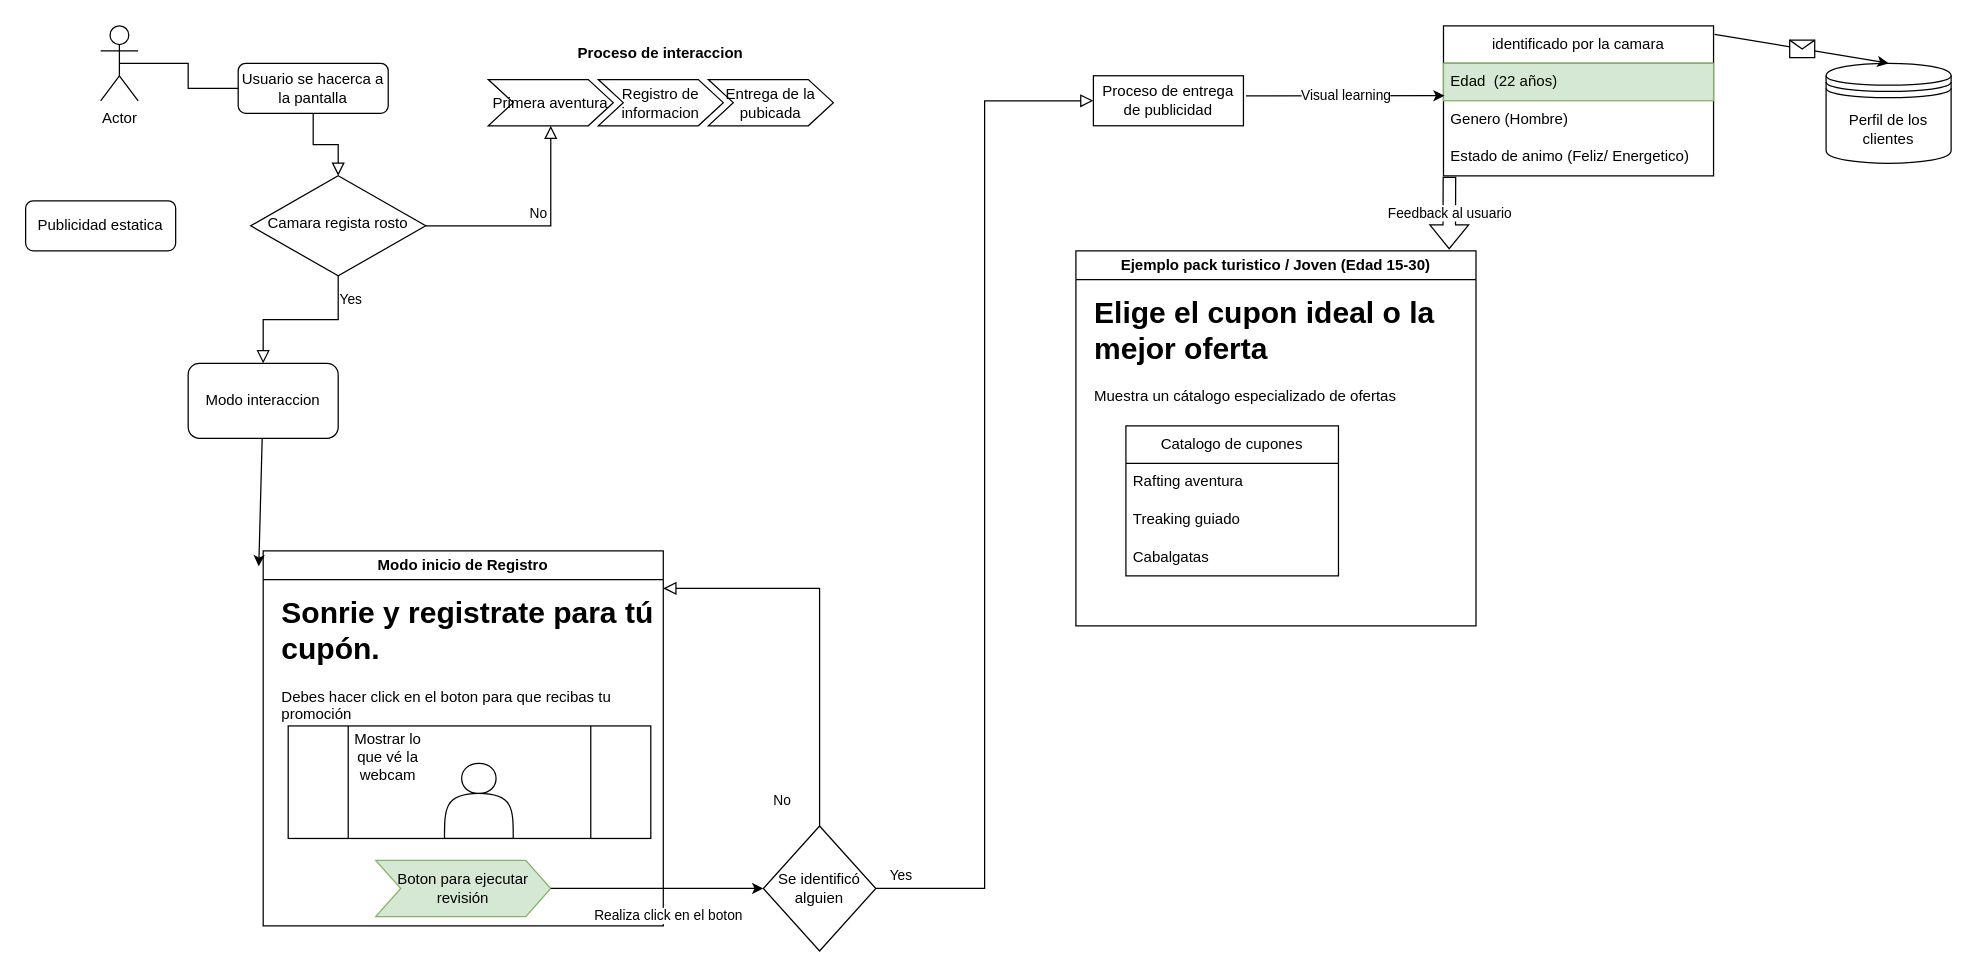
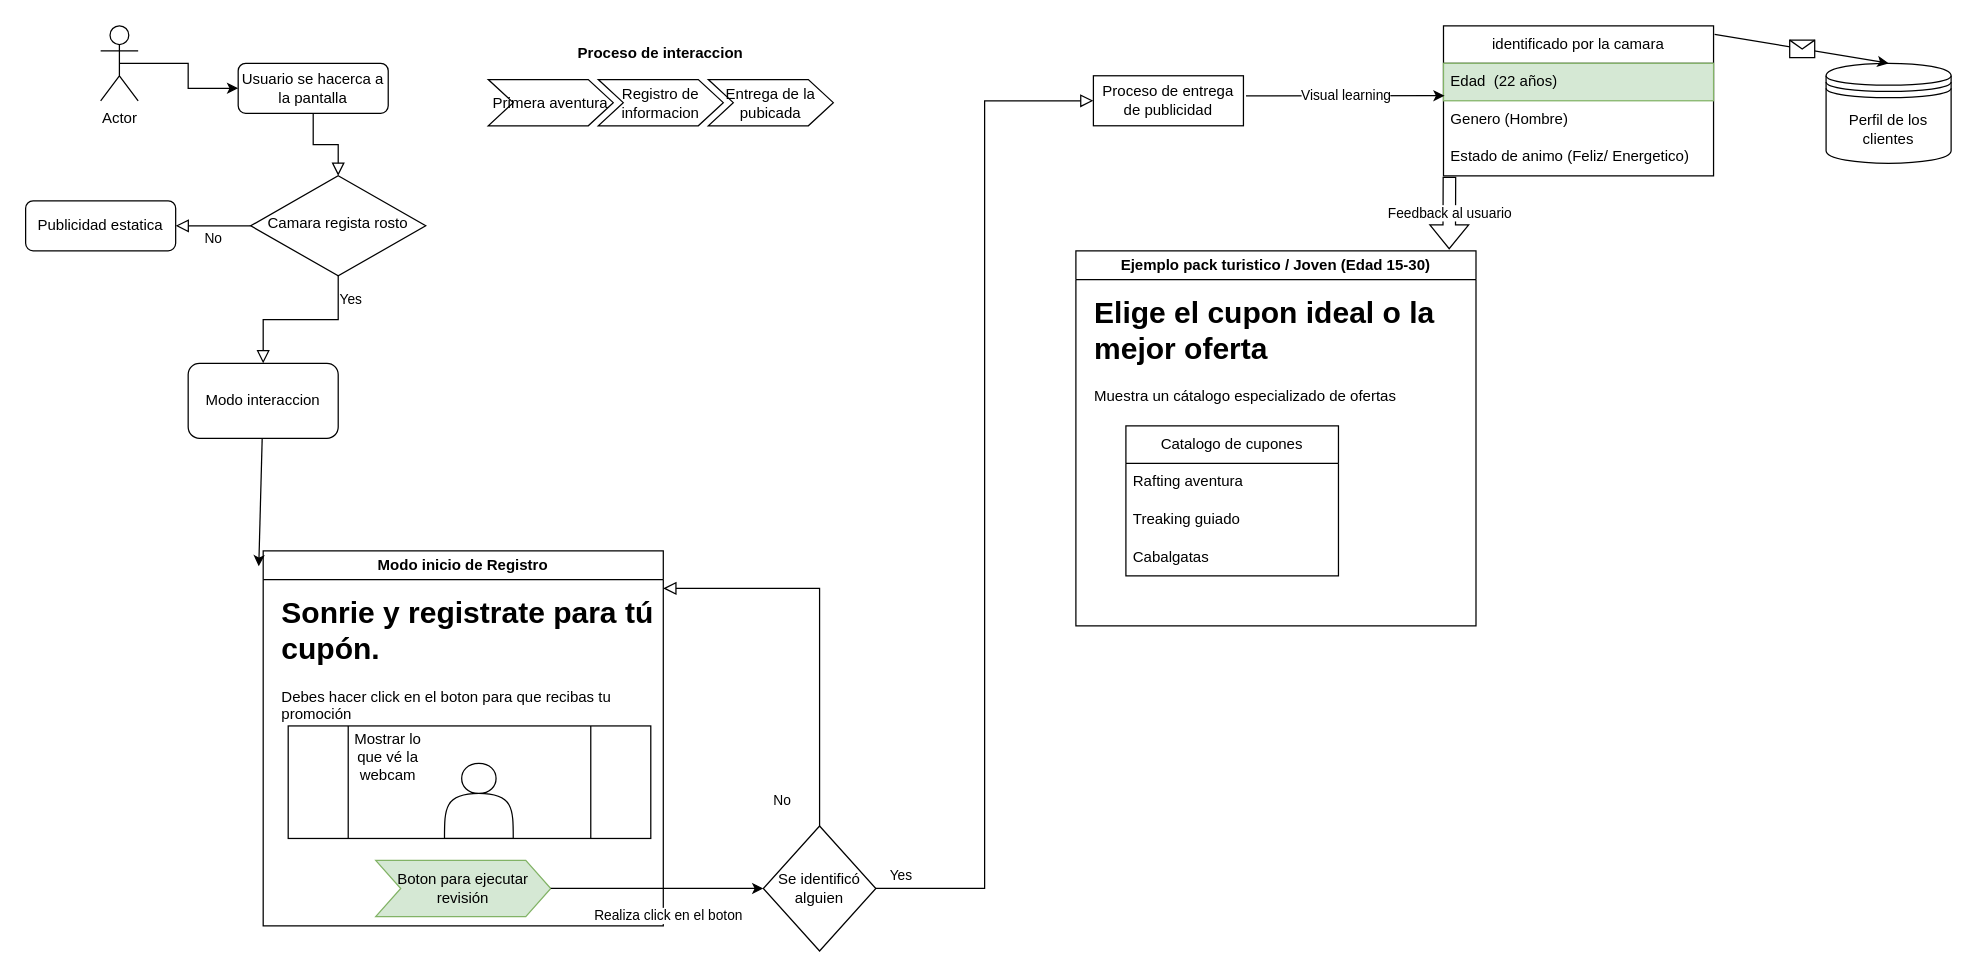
edge "Actor" -- "Usuario se hacerca a la pantalla": arrowhead none -> classic
edge "Camara regista rosto" -> "Primera aventura": now "Camara regista rosto" -> "Publicidad estatica"
